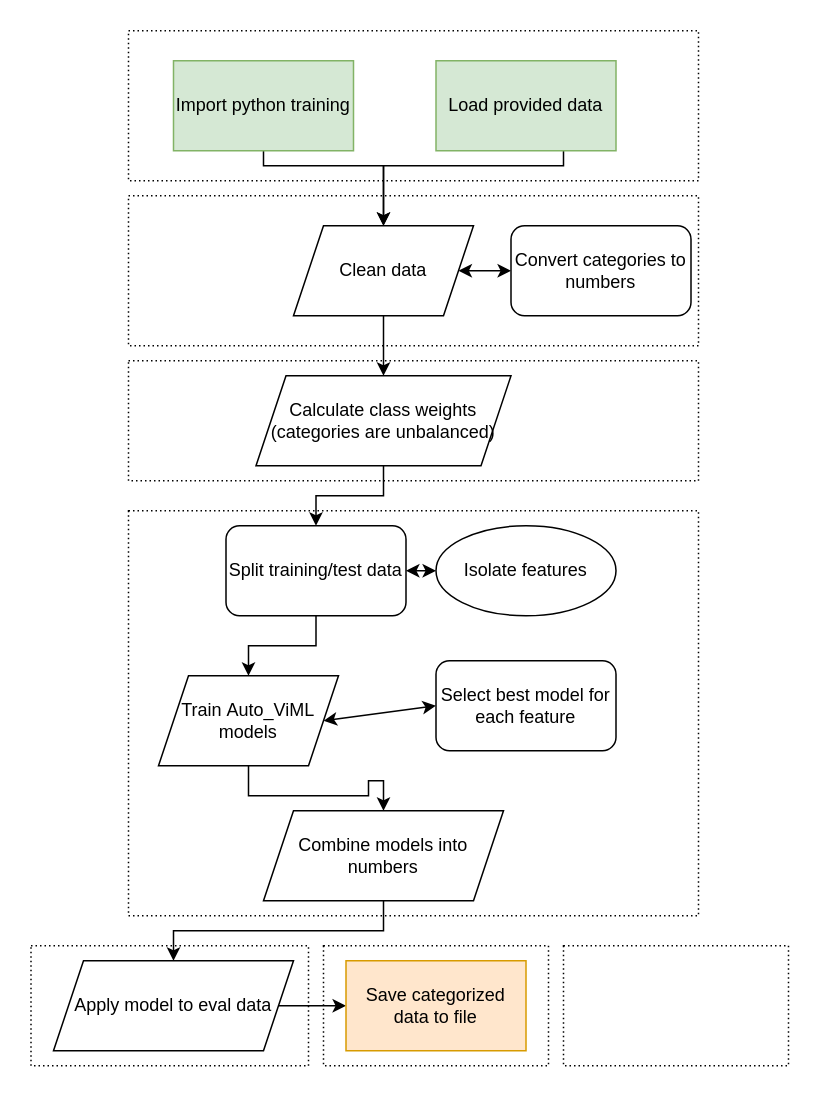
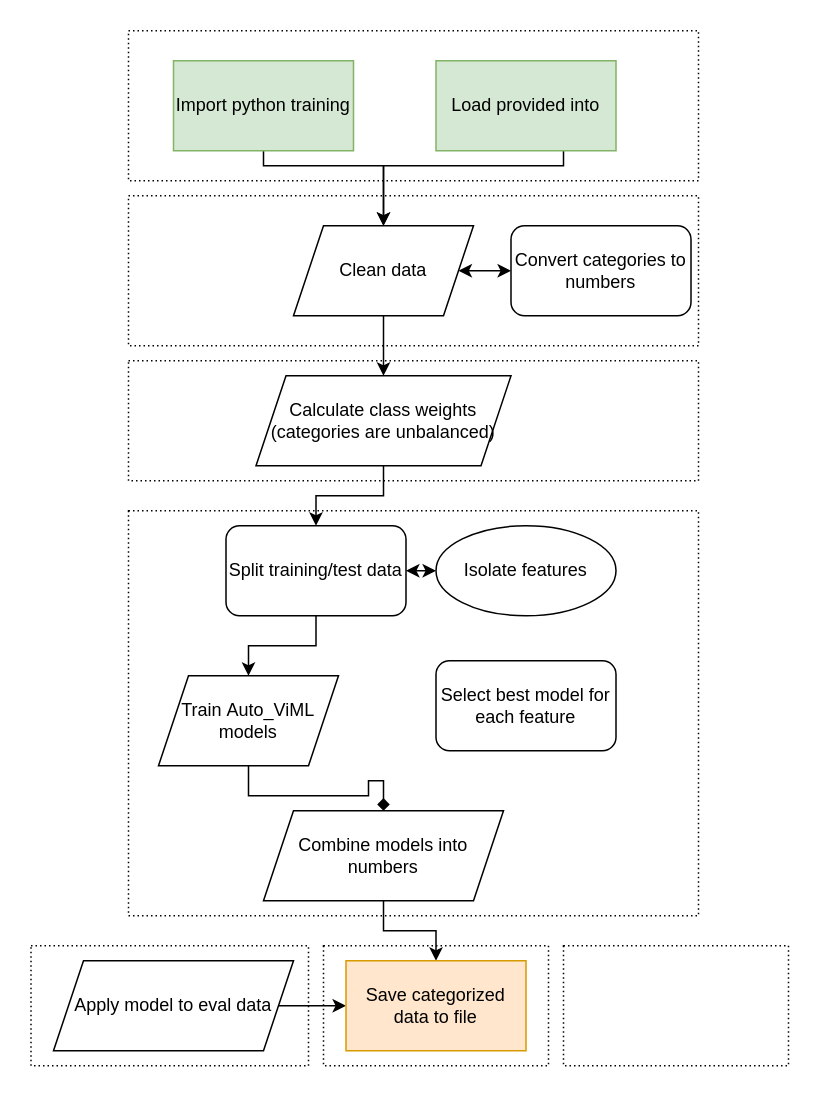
node "Load provided data": label "Load provided data" -> "Load provided into"
edge "Select best model for each feature" -- "Train Auto_ViML models": removed
edge "Train Auto_ViML models" -> "Combine models into numbers": arrowhead classic -> diamond
edge "Combine models into numbers" -> "Apply model to eval data": now "Combine models into numbers" -> "Save categorized data to file"
